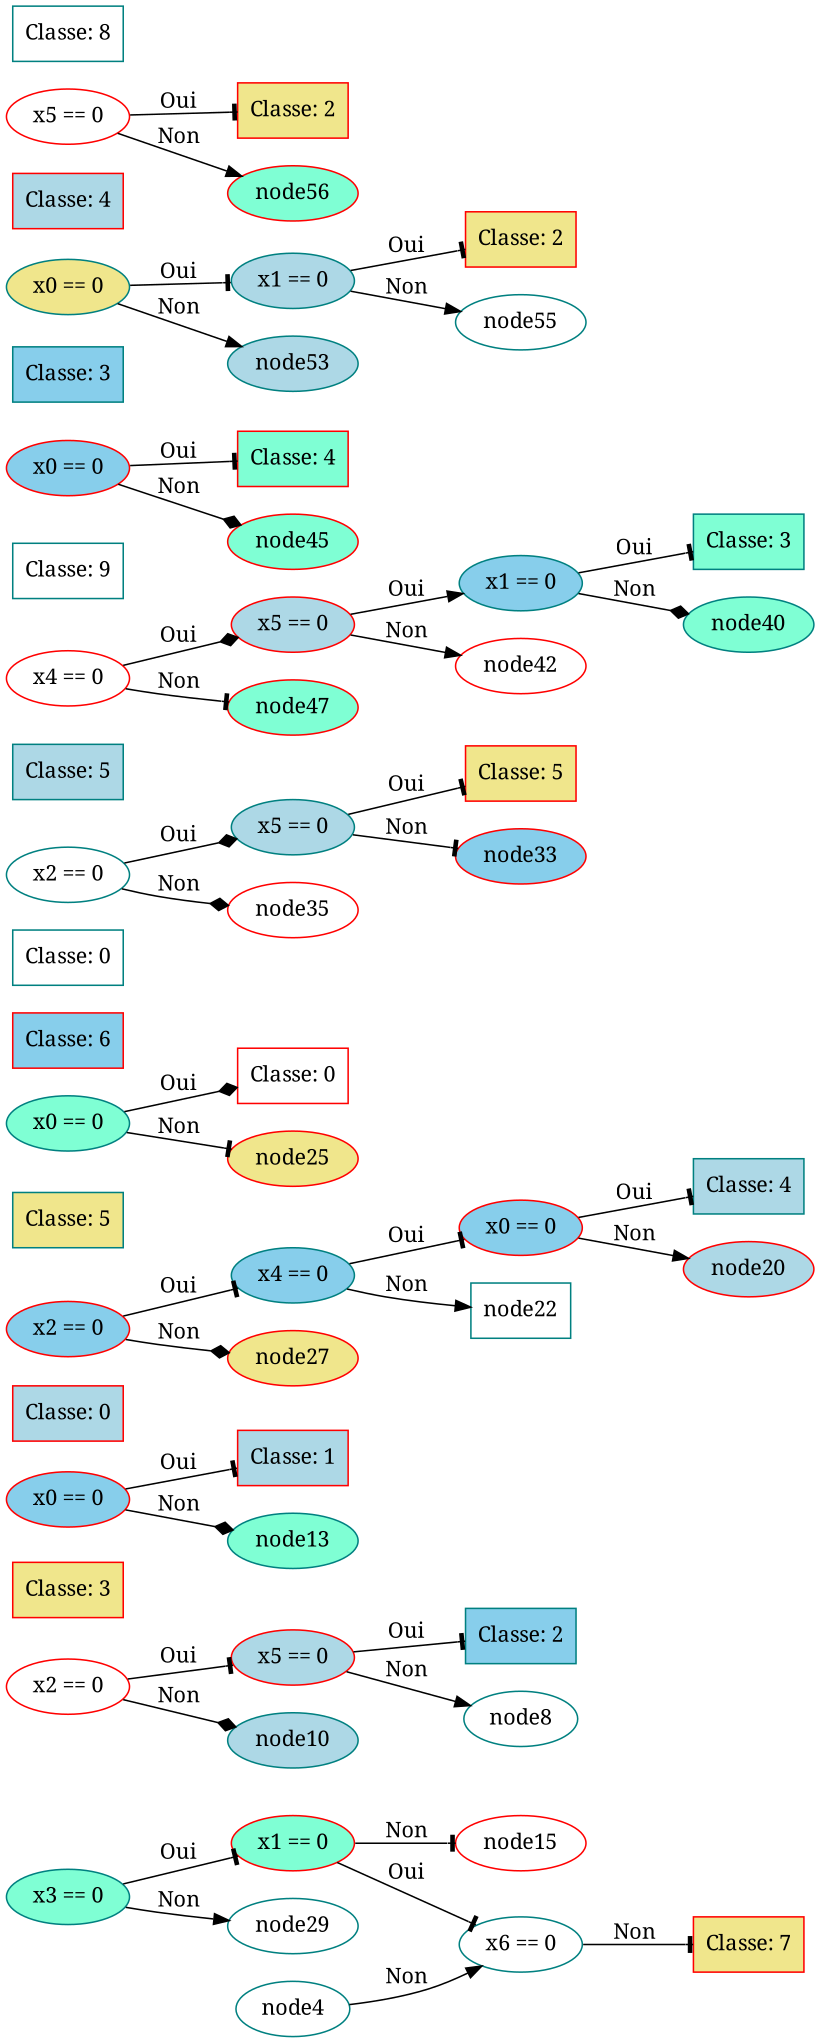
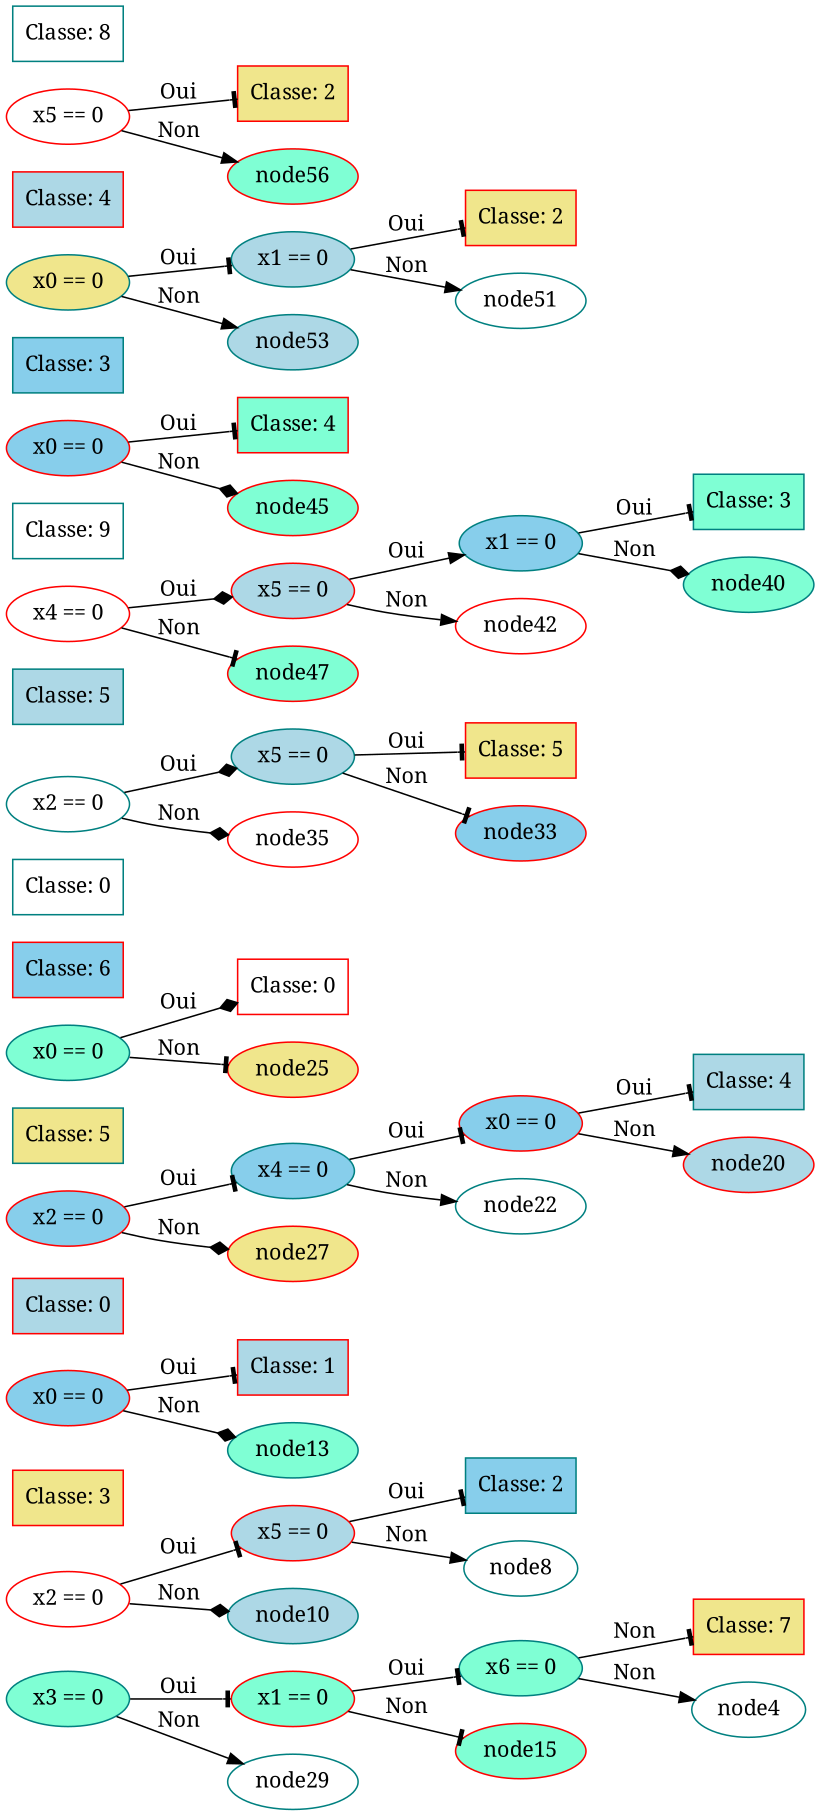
node "node55": label "node55" -> "node51"
node "node22": shape box -> ellipse
node "node15": fillcolor white -> aquamarine
node "x6 == 0": fillcolor white -> aquamarine
edge "node4" -> "x6 == 0": reversed
